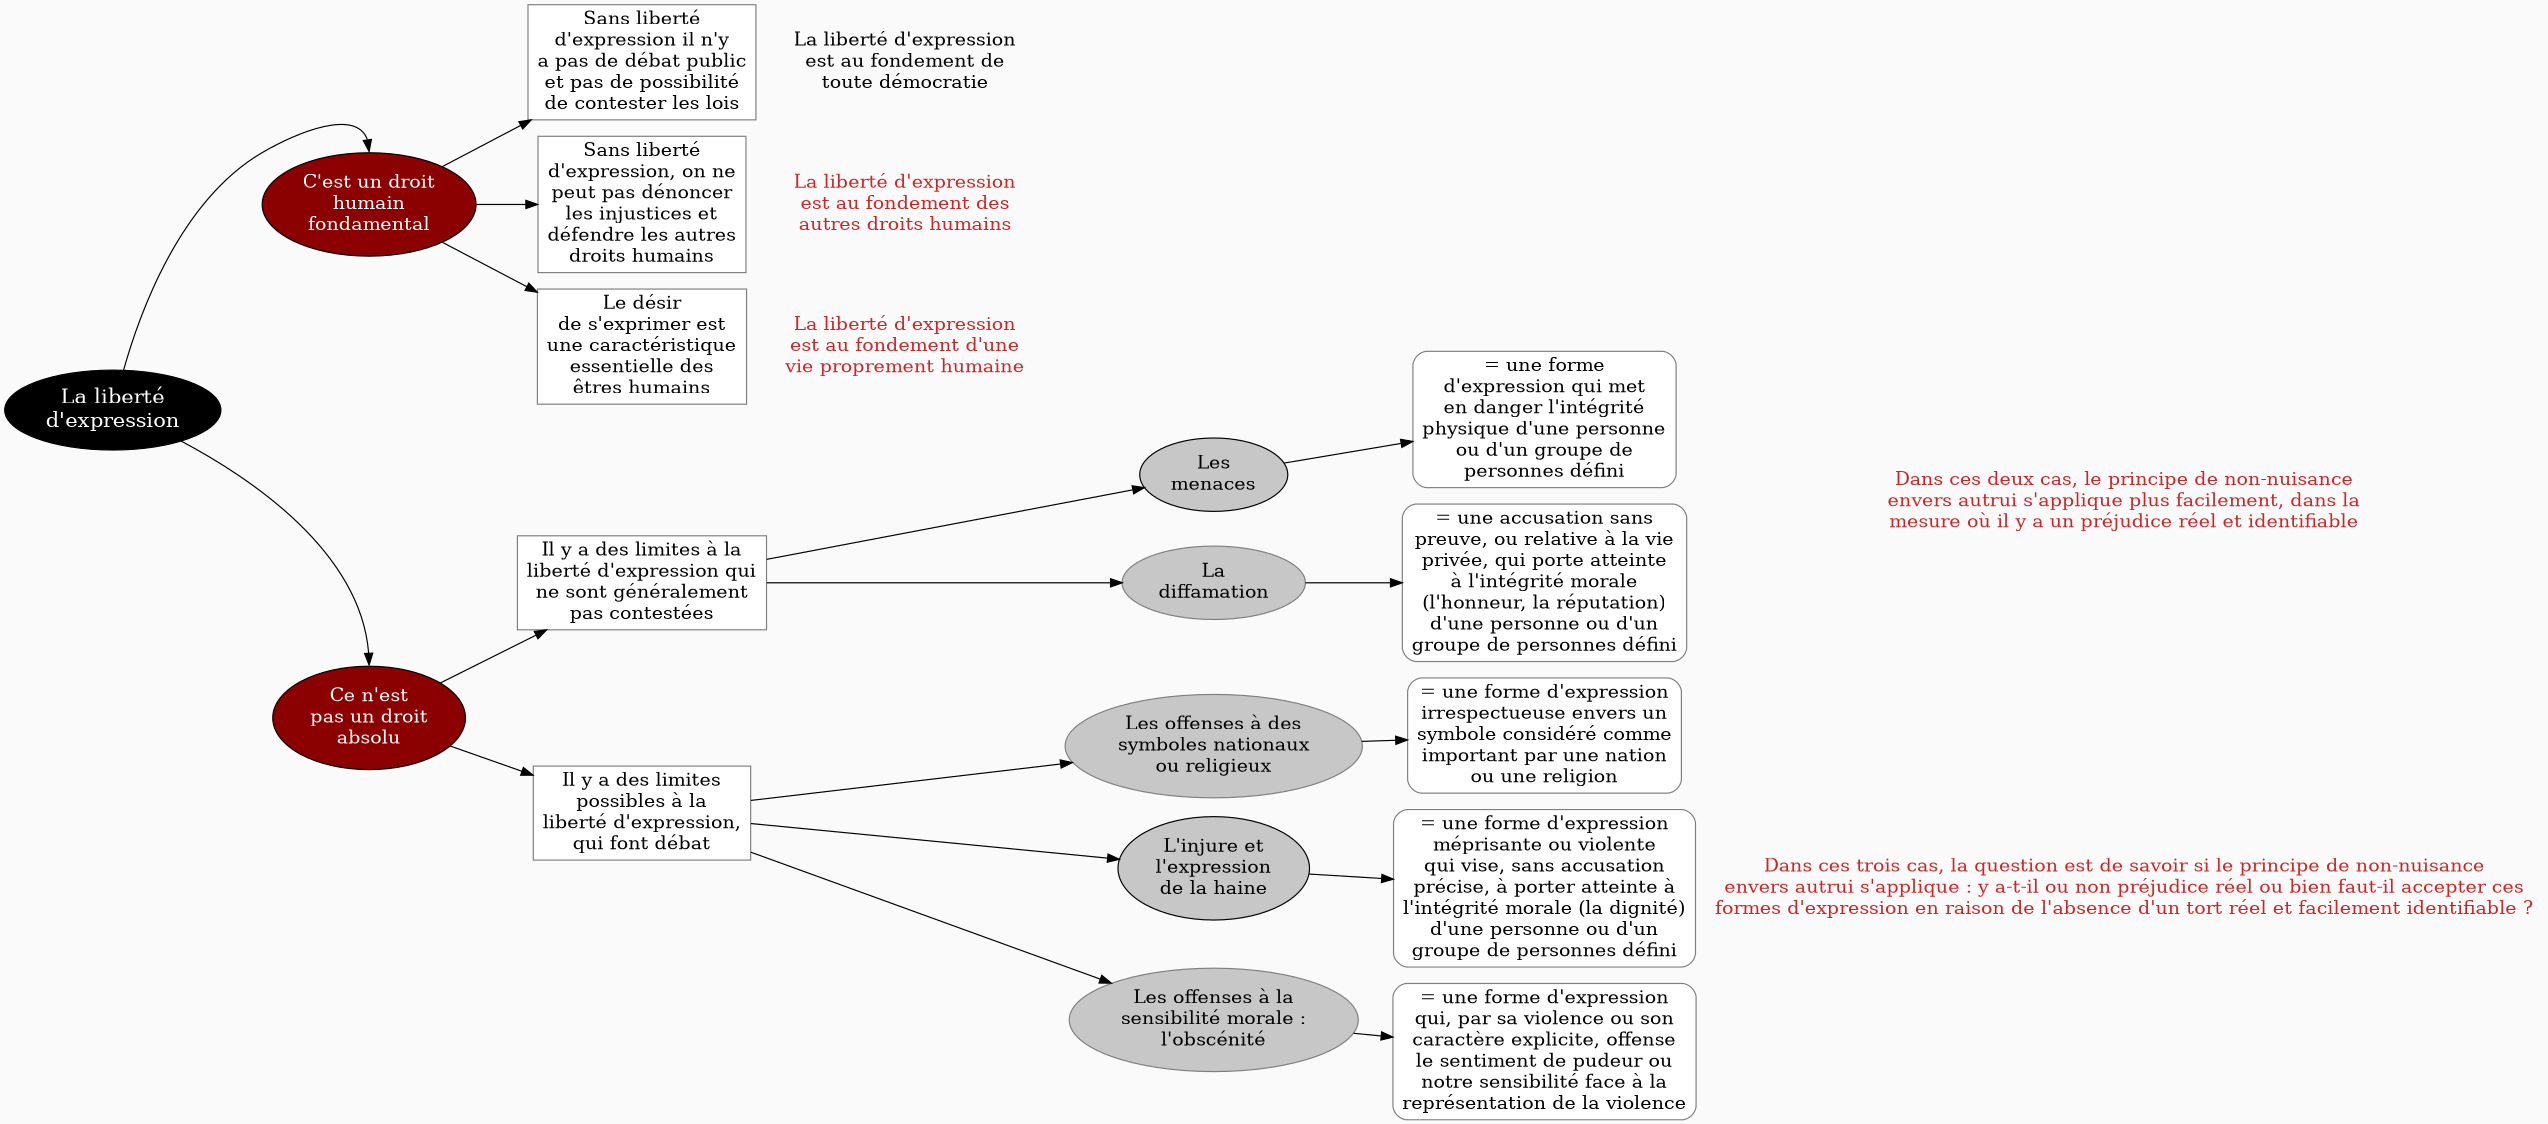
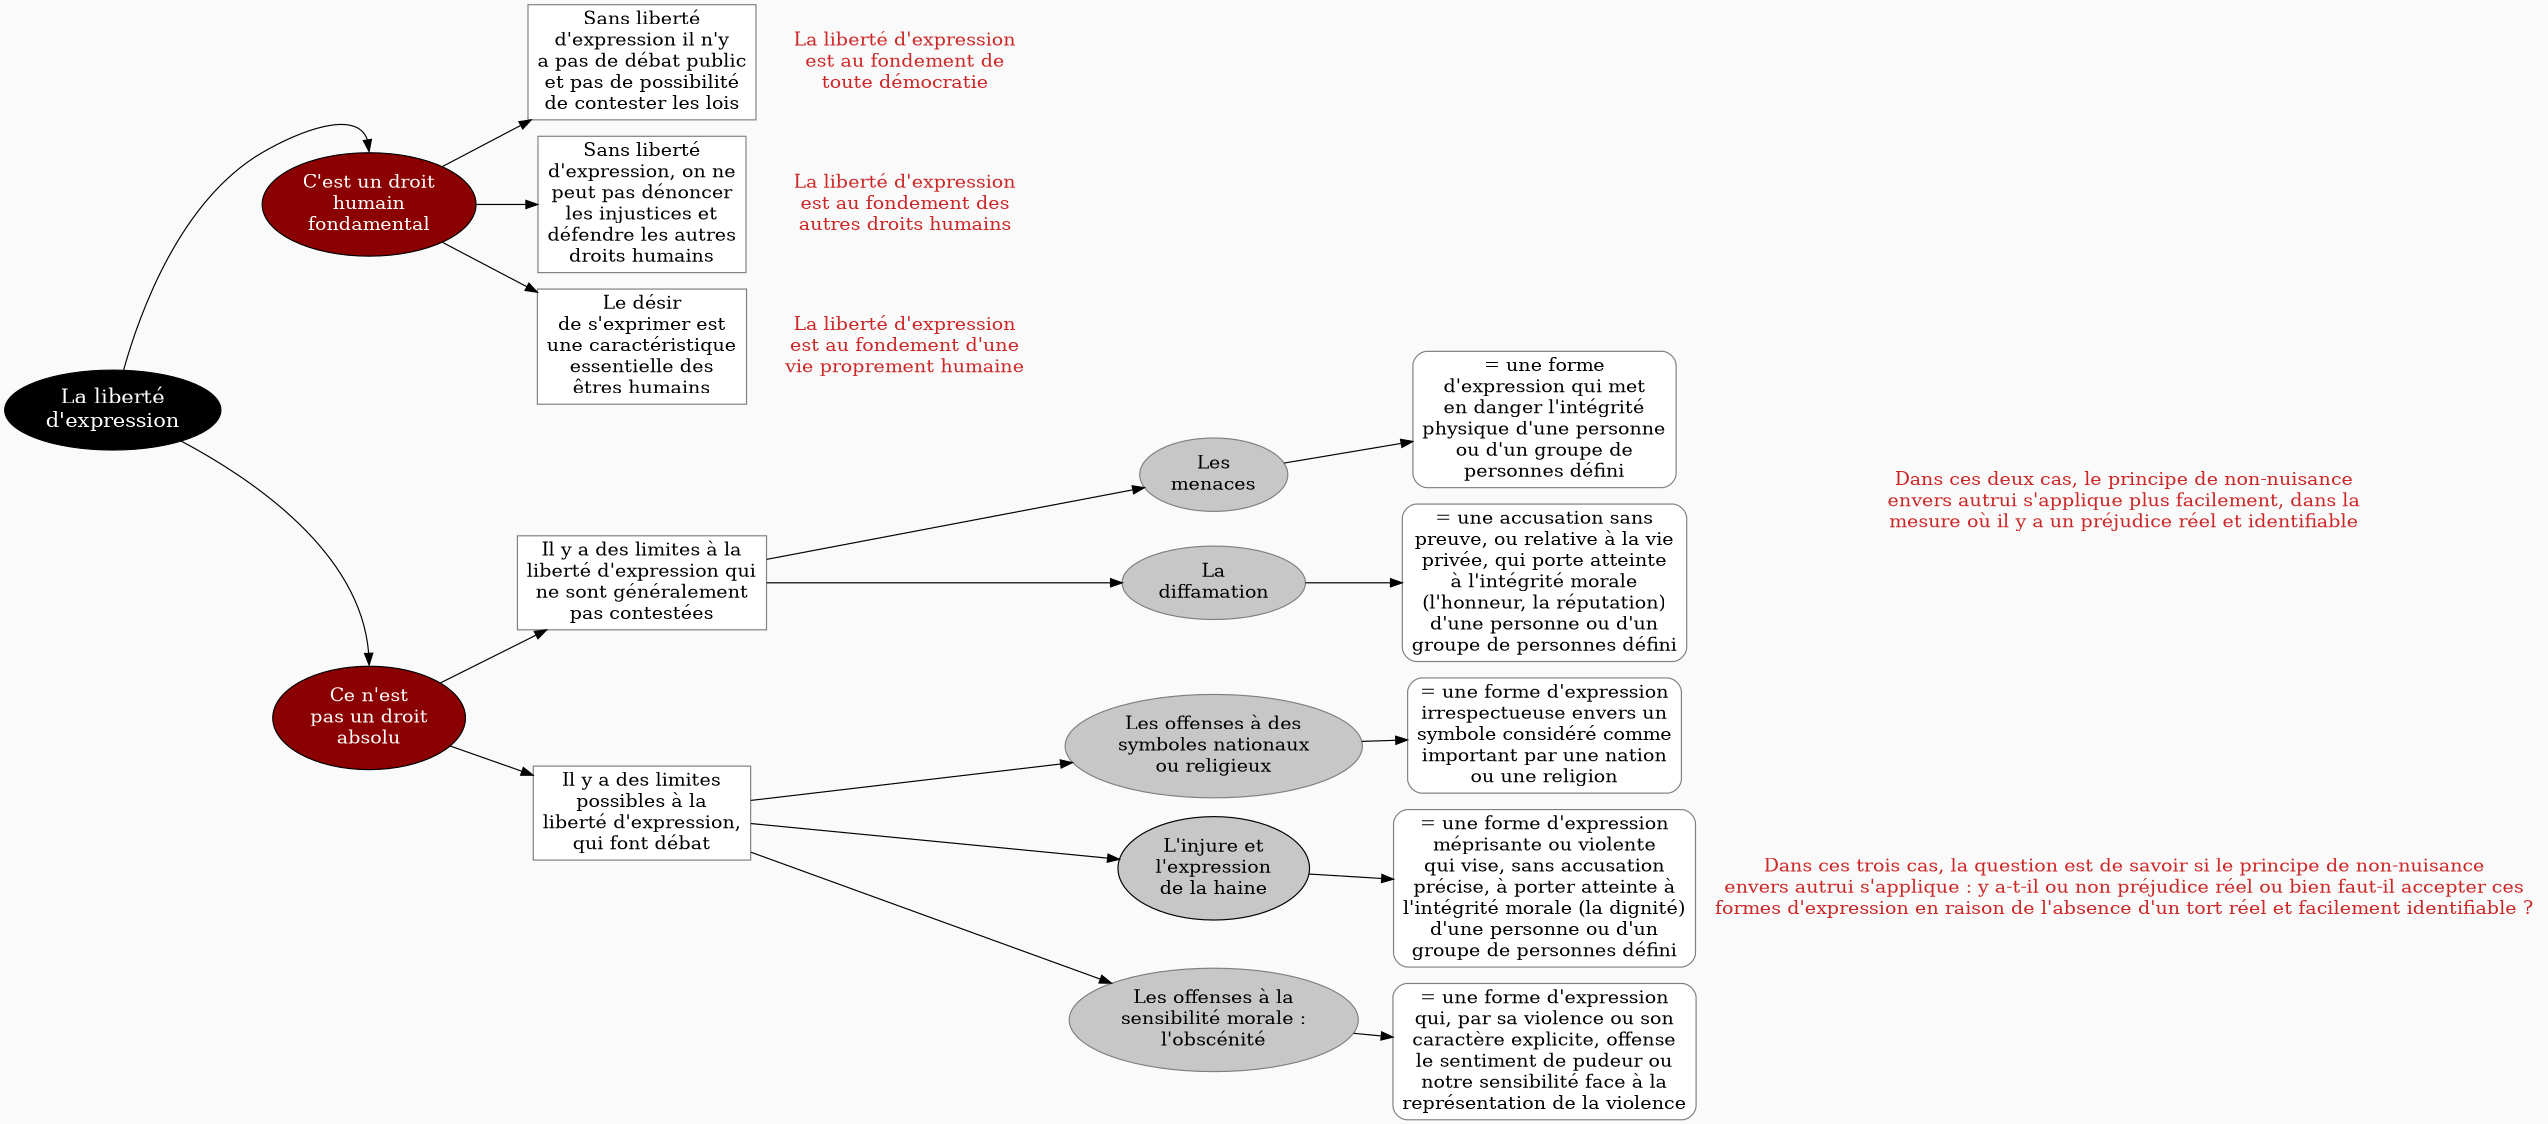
node "La liberté d'expression est au fondement de toute démocratie": fontcolor black -> firebrick3
node "Les menaces": color black -> grey50
